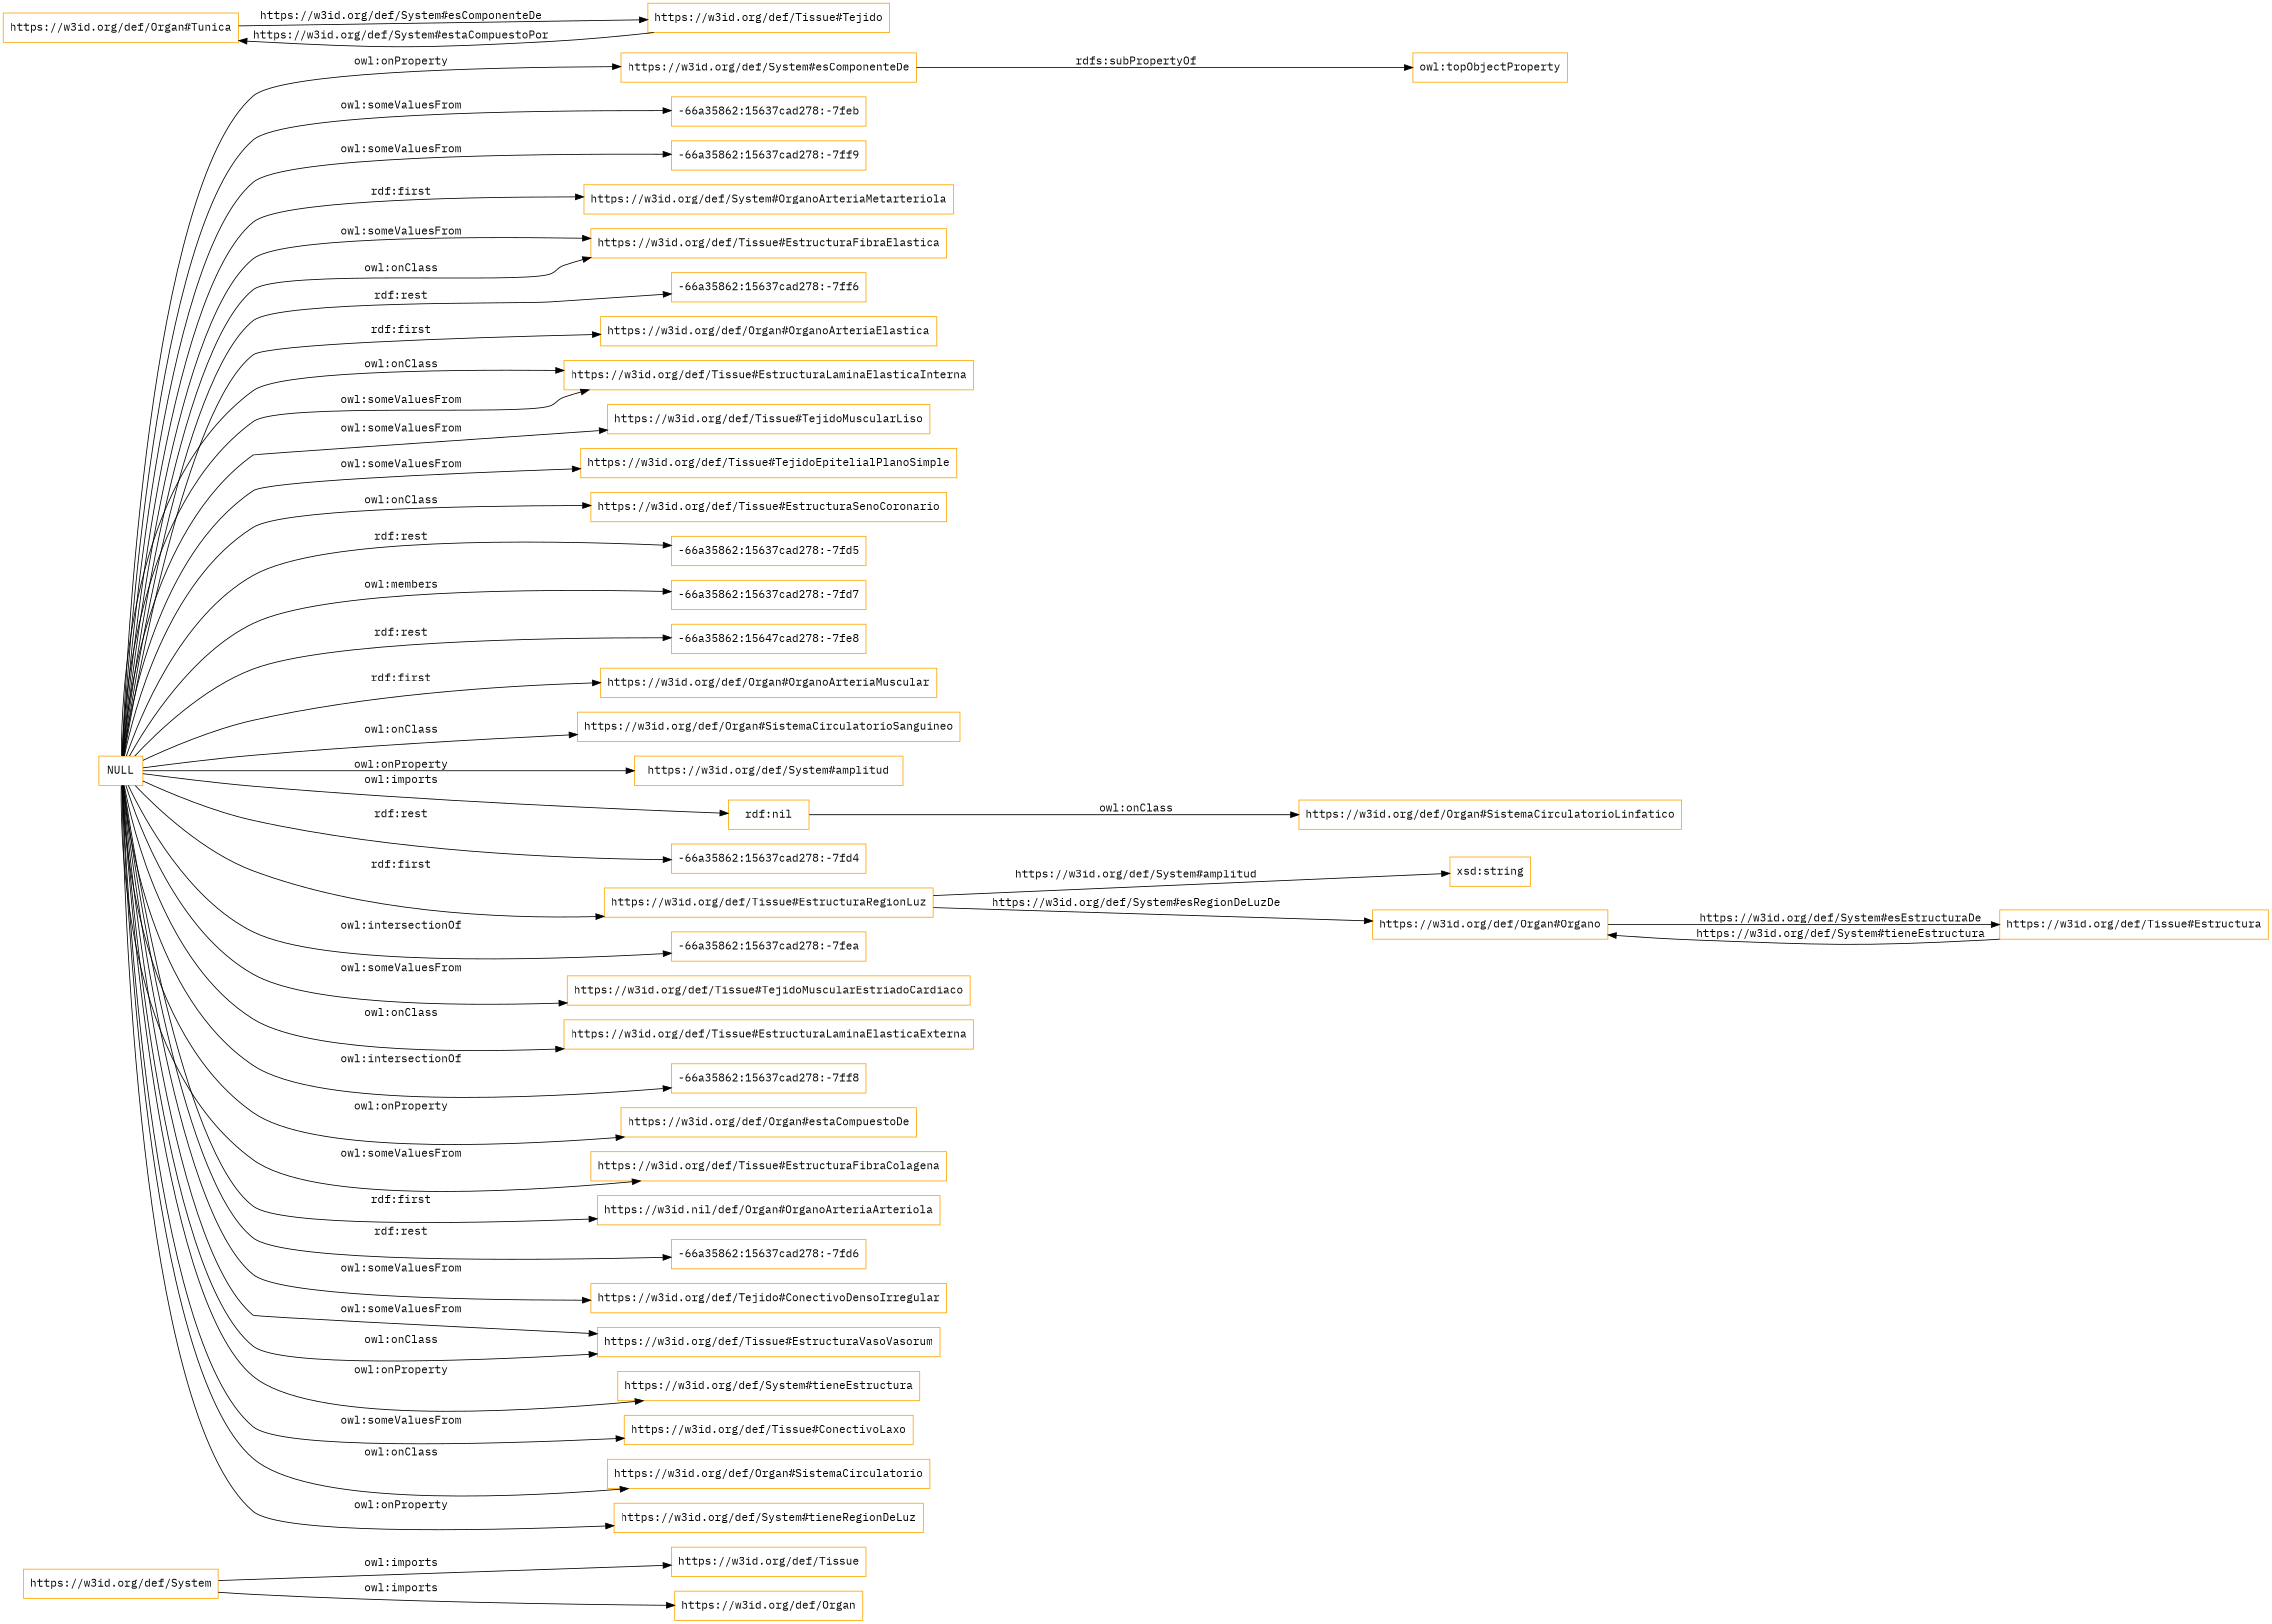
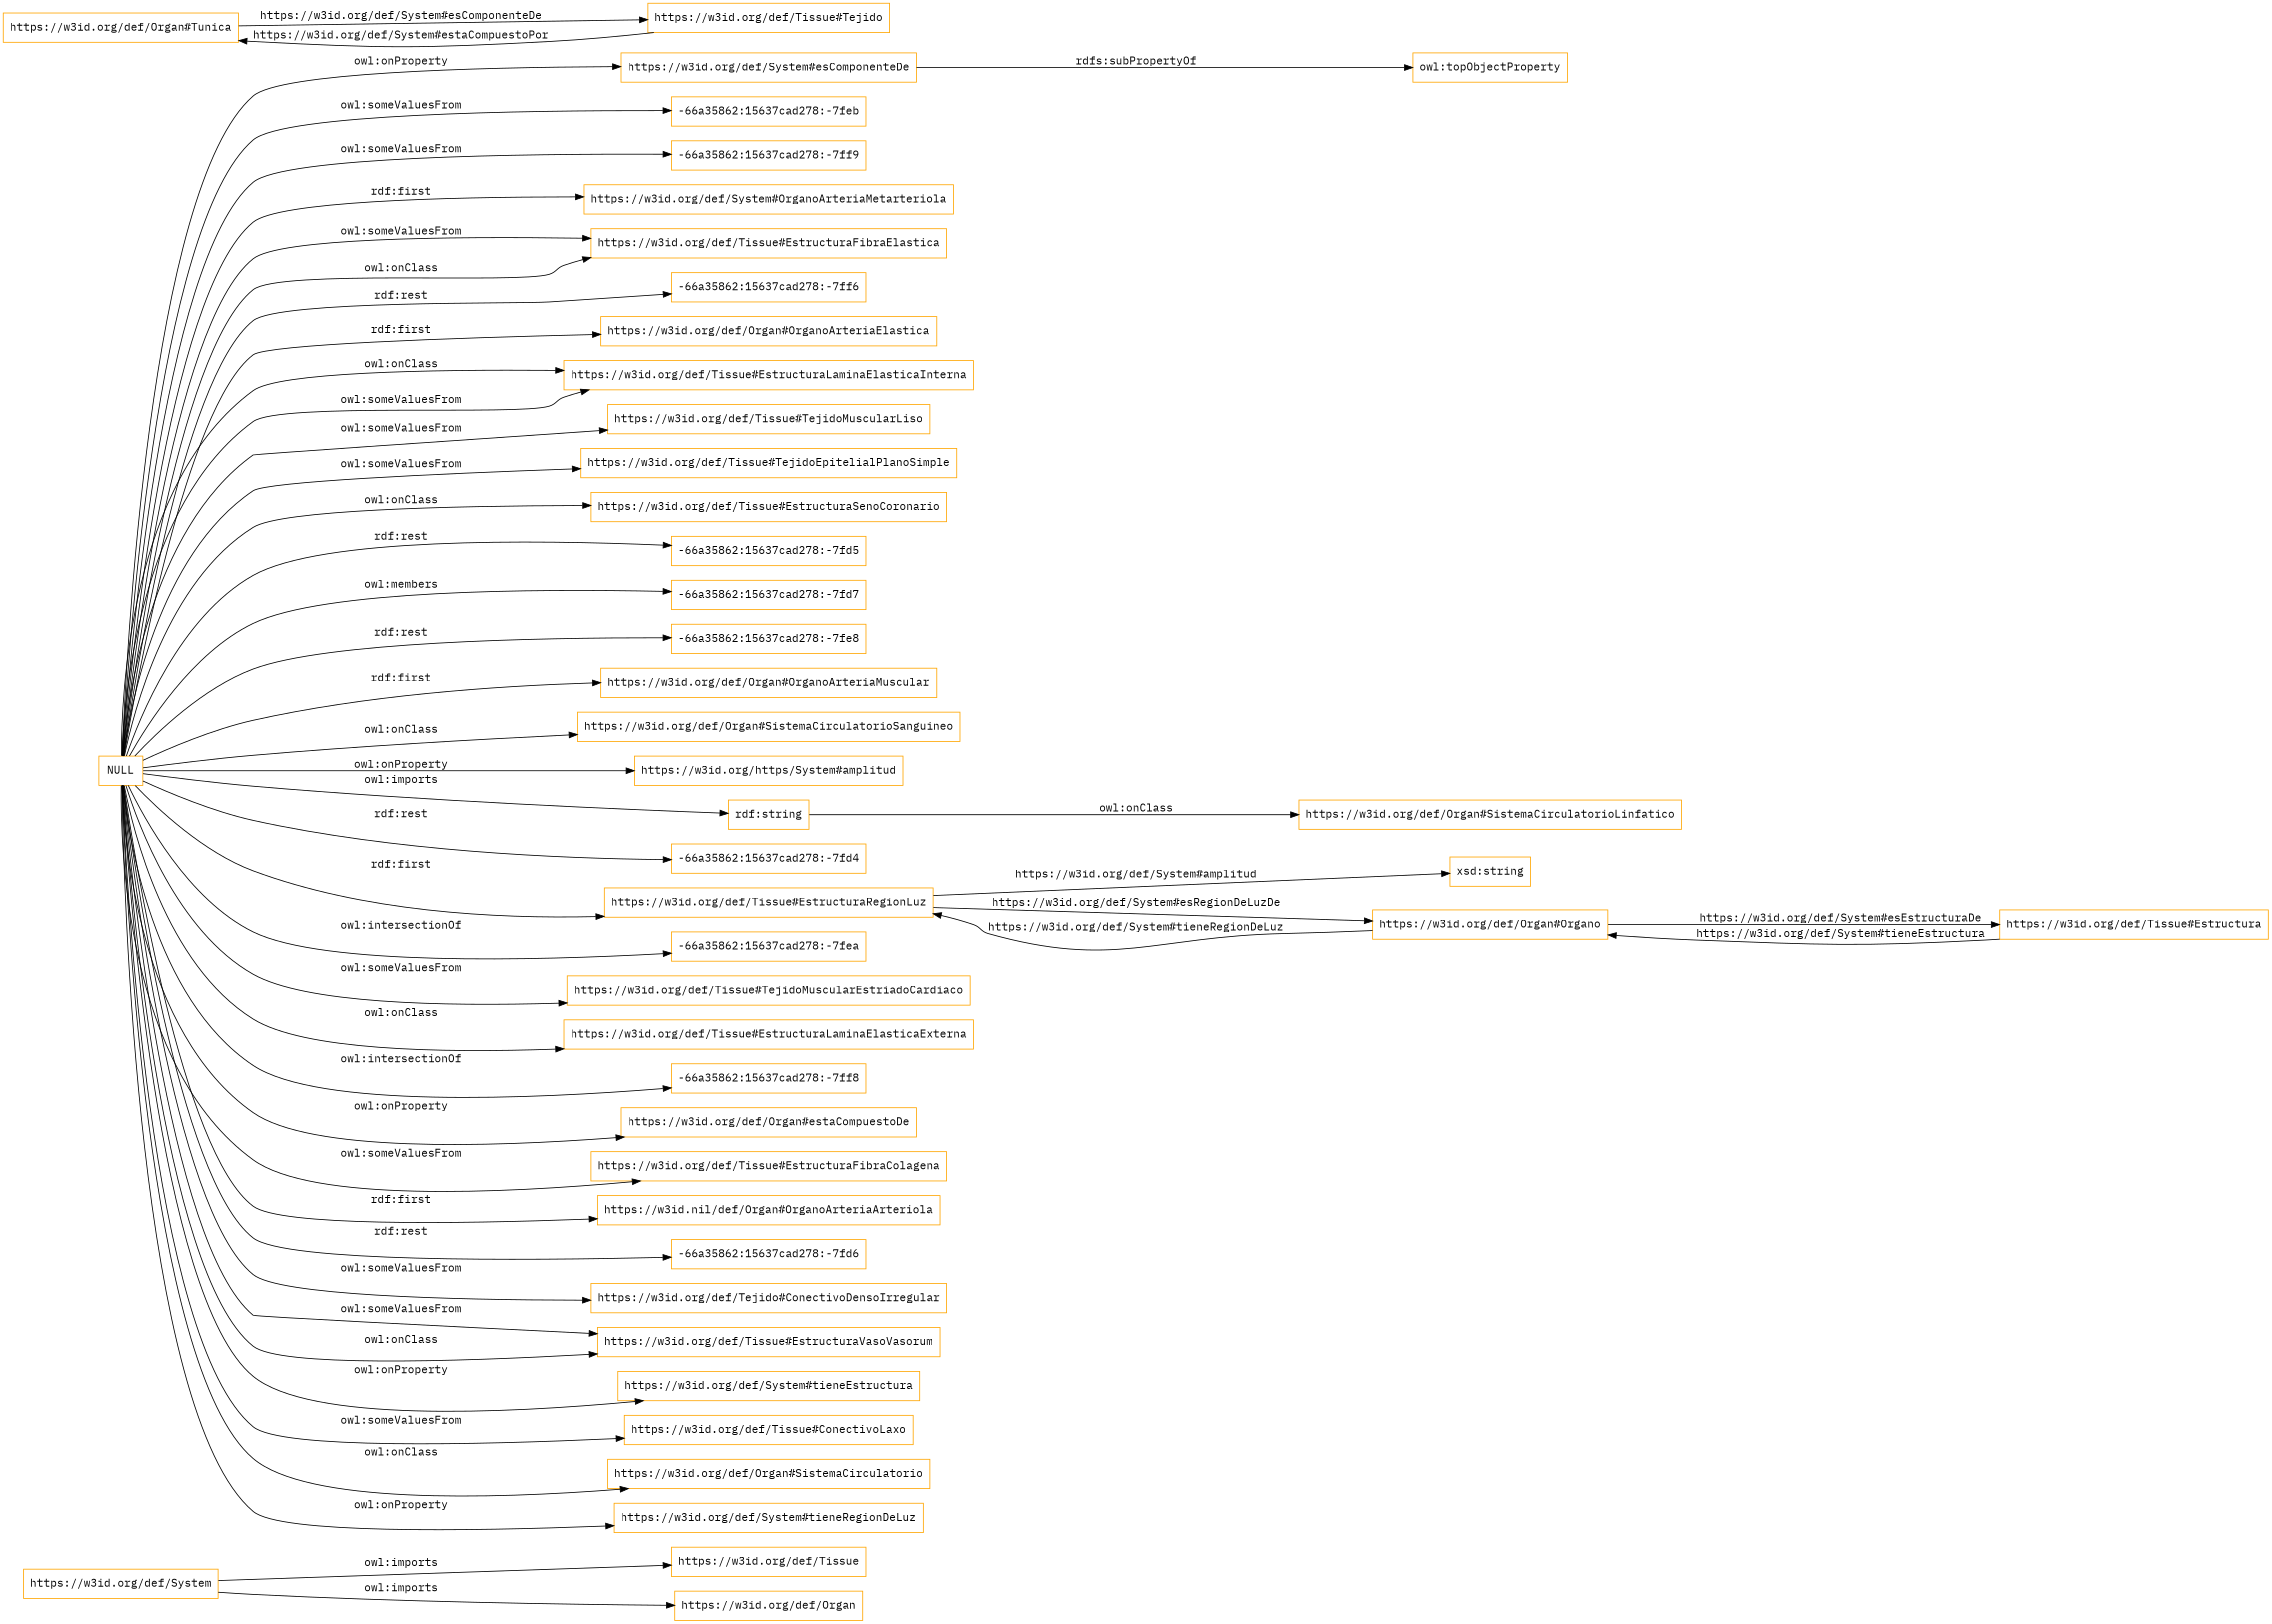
node "-66a35862:15647cad278:-7fe8": label "-66a35862:15647cad278:-7fe8" -> "-66a35862:15637cad278:-7fe8"
node "https://w3id.org/def/System#amplitud": label "https://w3id.org/def/System#amplitud" -> "https://w3id.org/https/System#amplitud"
node "rdf:nil": label "rdf:nil" -> "rdf:string"
edge "https://w3id.org/def/Organ#Organo" -> "https://w3id.org/def/Tissue#EstructuraRegionLuz": added, label "https://w3id.org/def/System#tieneRegionDeLuz"
